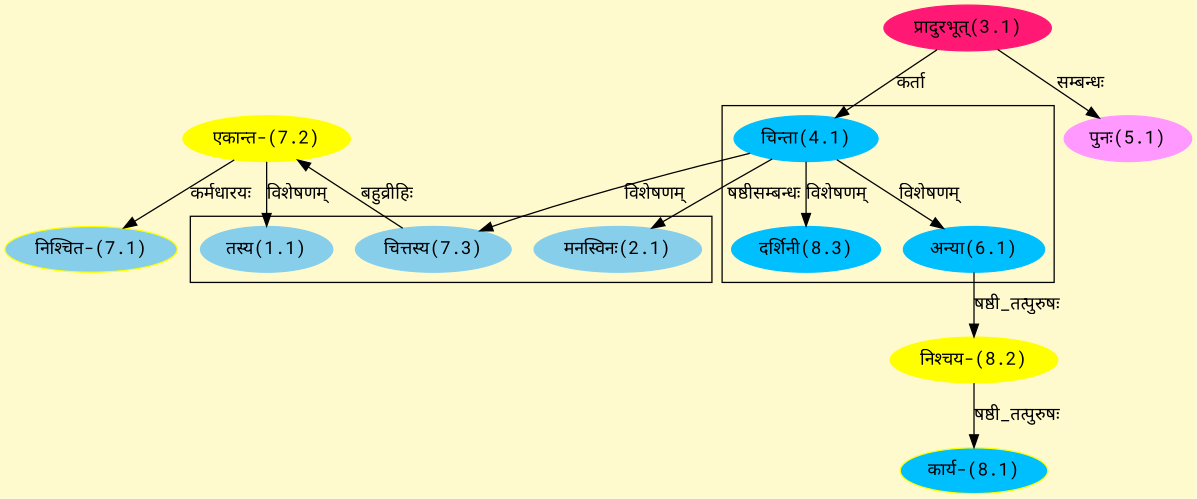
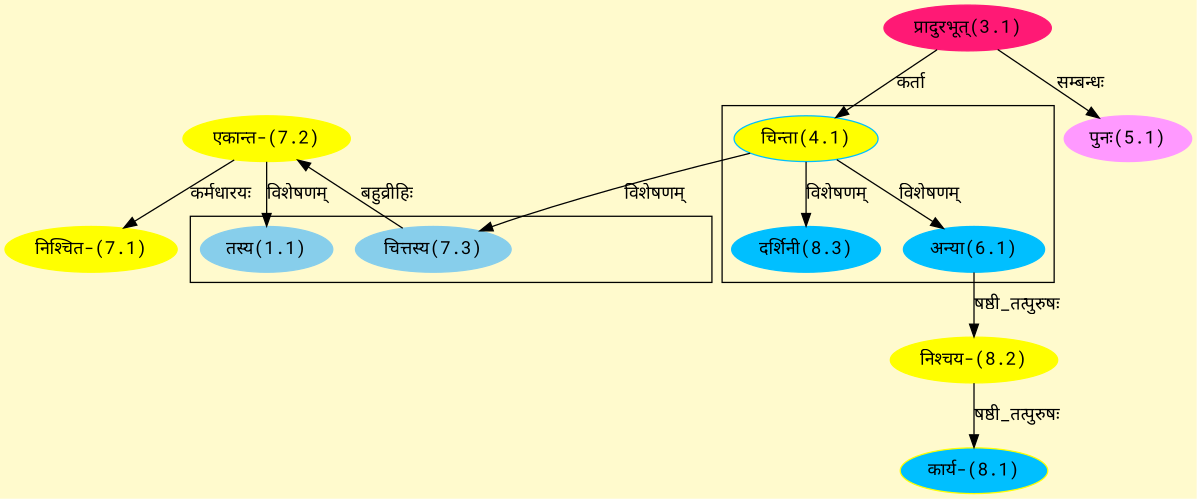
node "चिन्ता(4.1)": fillcolor #00bfff -> #ffff00
node "निश्चित-(7.1)": fillcolor #87ceeb -> #ffff00
node "मनस्विनः(2.1)": removed
